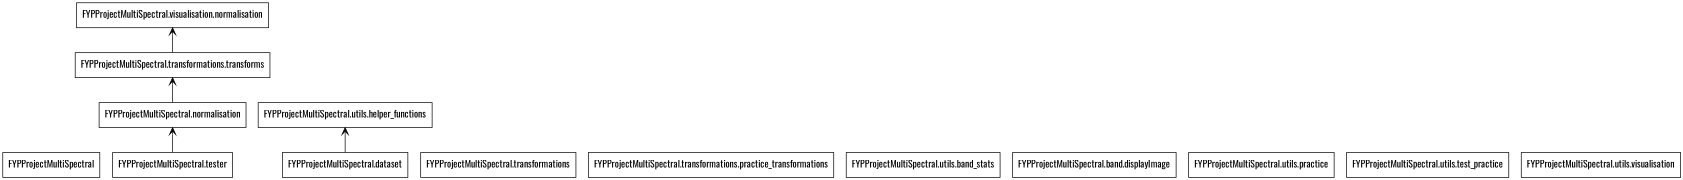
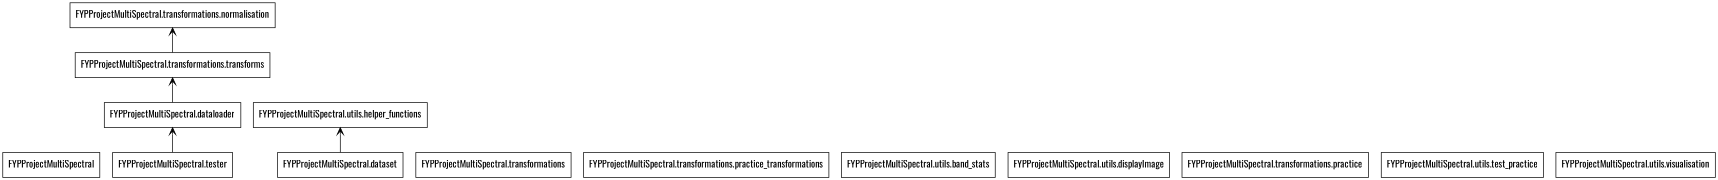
node "FYPProjectMultiSpectral.visualisation.normalisation": label "FYPProjectMultiSpectral.visualisation.normalisation" -> "FYPProjectMultiSpectral.transformations.normalisation"
node "FYPProjectMultiSpectral.normalisation": label "FYPProjectMultiSpectral.normalisation" -> "FYPProjectMultiSpectral.dataloader"
node "FYPProjectMultiSpectral.band.displayImage": label "FYPProjectMultiSpectral.band.displayImage" -> "FYPProjectMultiSpectral.utils.displayImage"
node "FYPProjectMultiSpectral.utils.practice": label "FYPProjectMultiSpectral.utils.practice" -> "FYPProjectMultiSpectral.transformations.practice"
